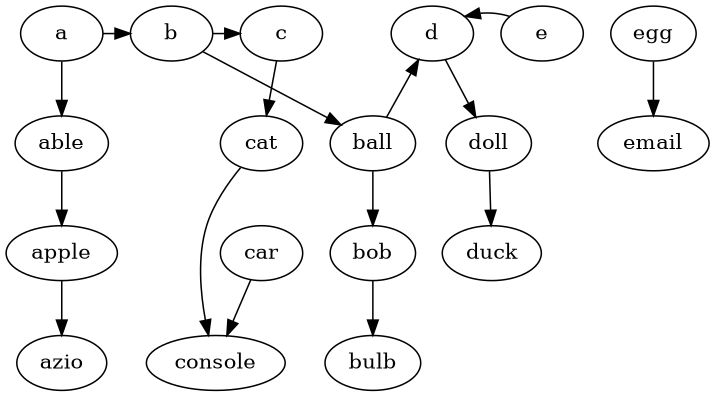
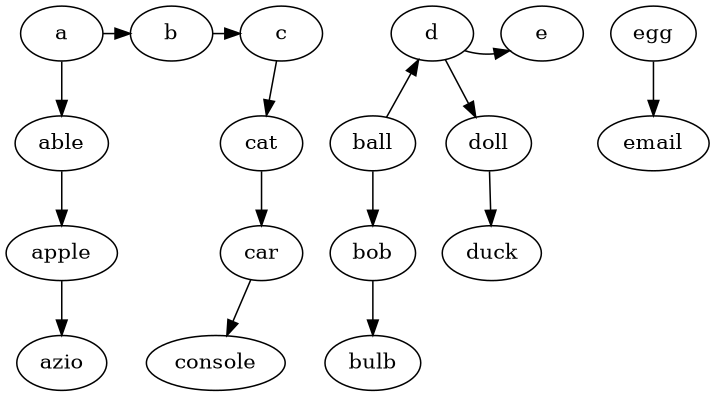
edge "e" -> "d": reversed
edge "b" -> "ball": removed
edge "cat" -> "console": now "cat" -> "car"
